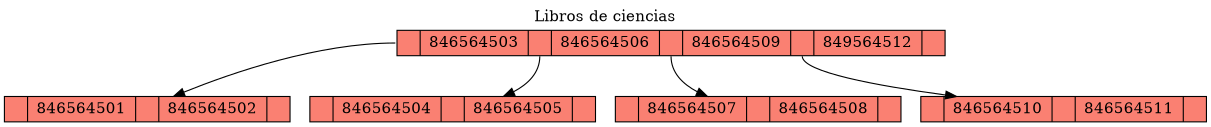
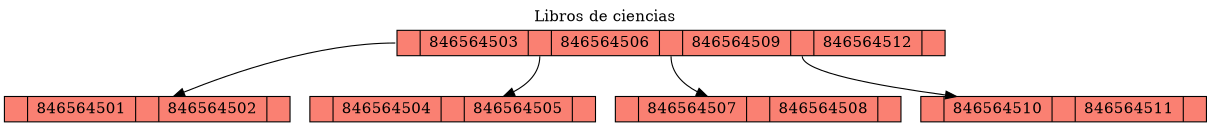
node "846564503": text "849564512" -> "846564512"
